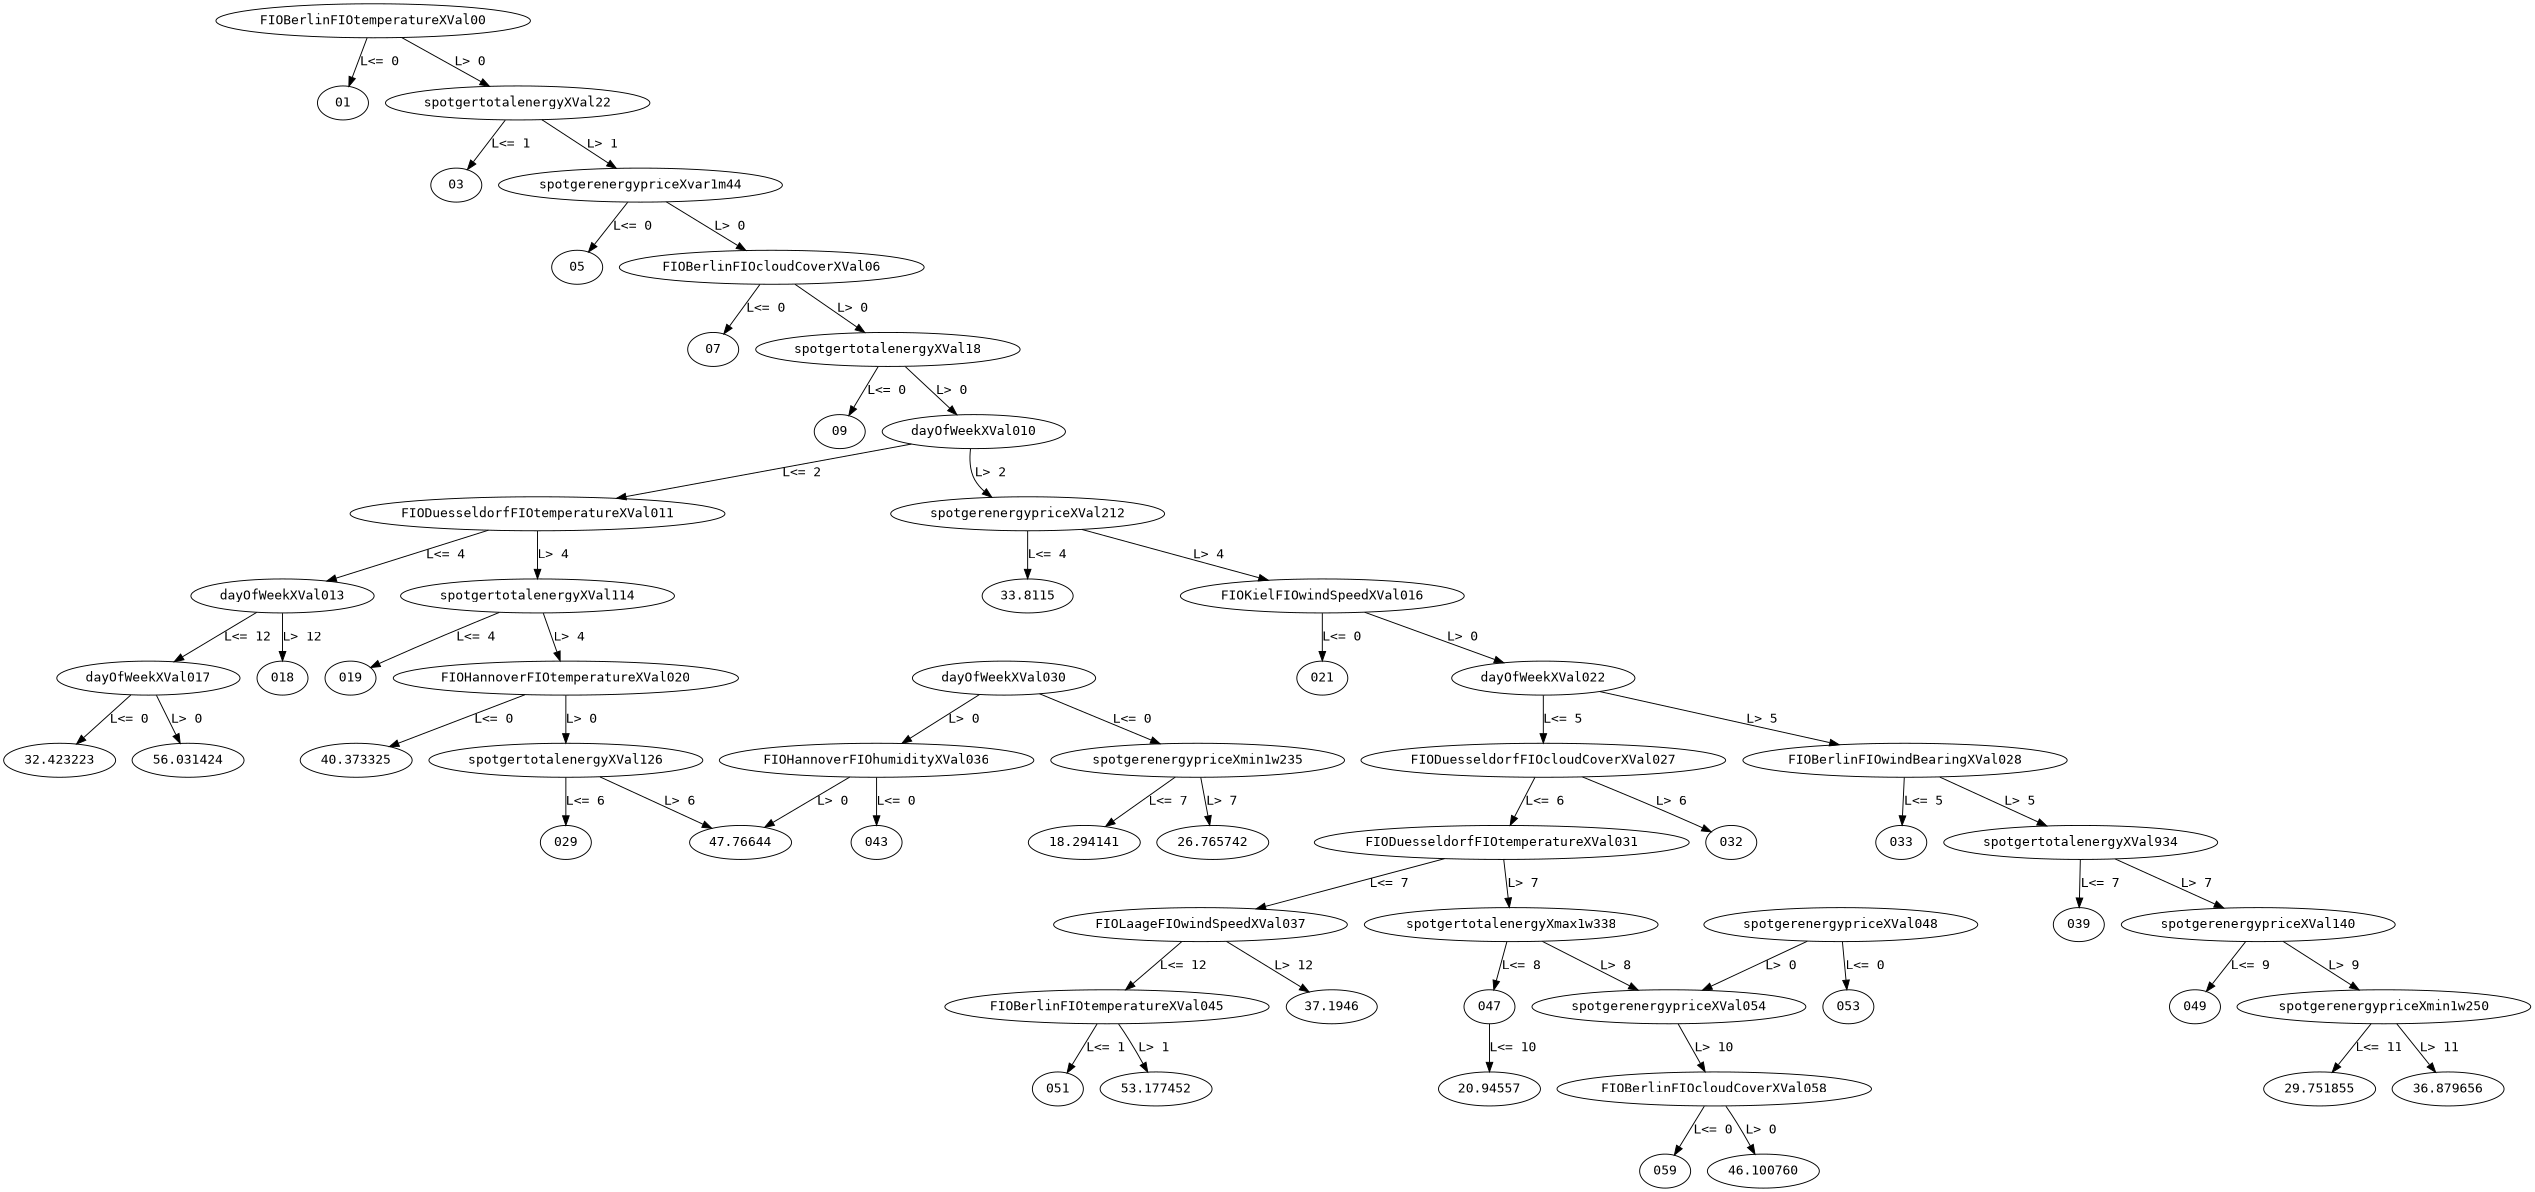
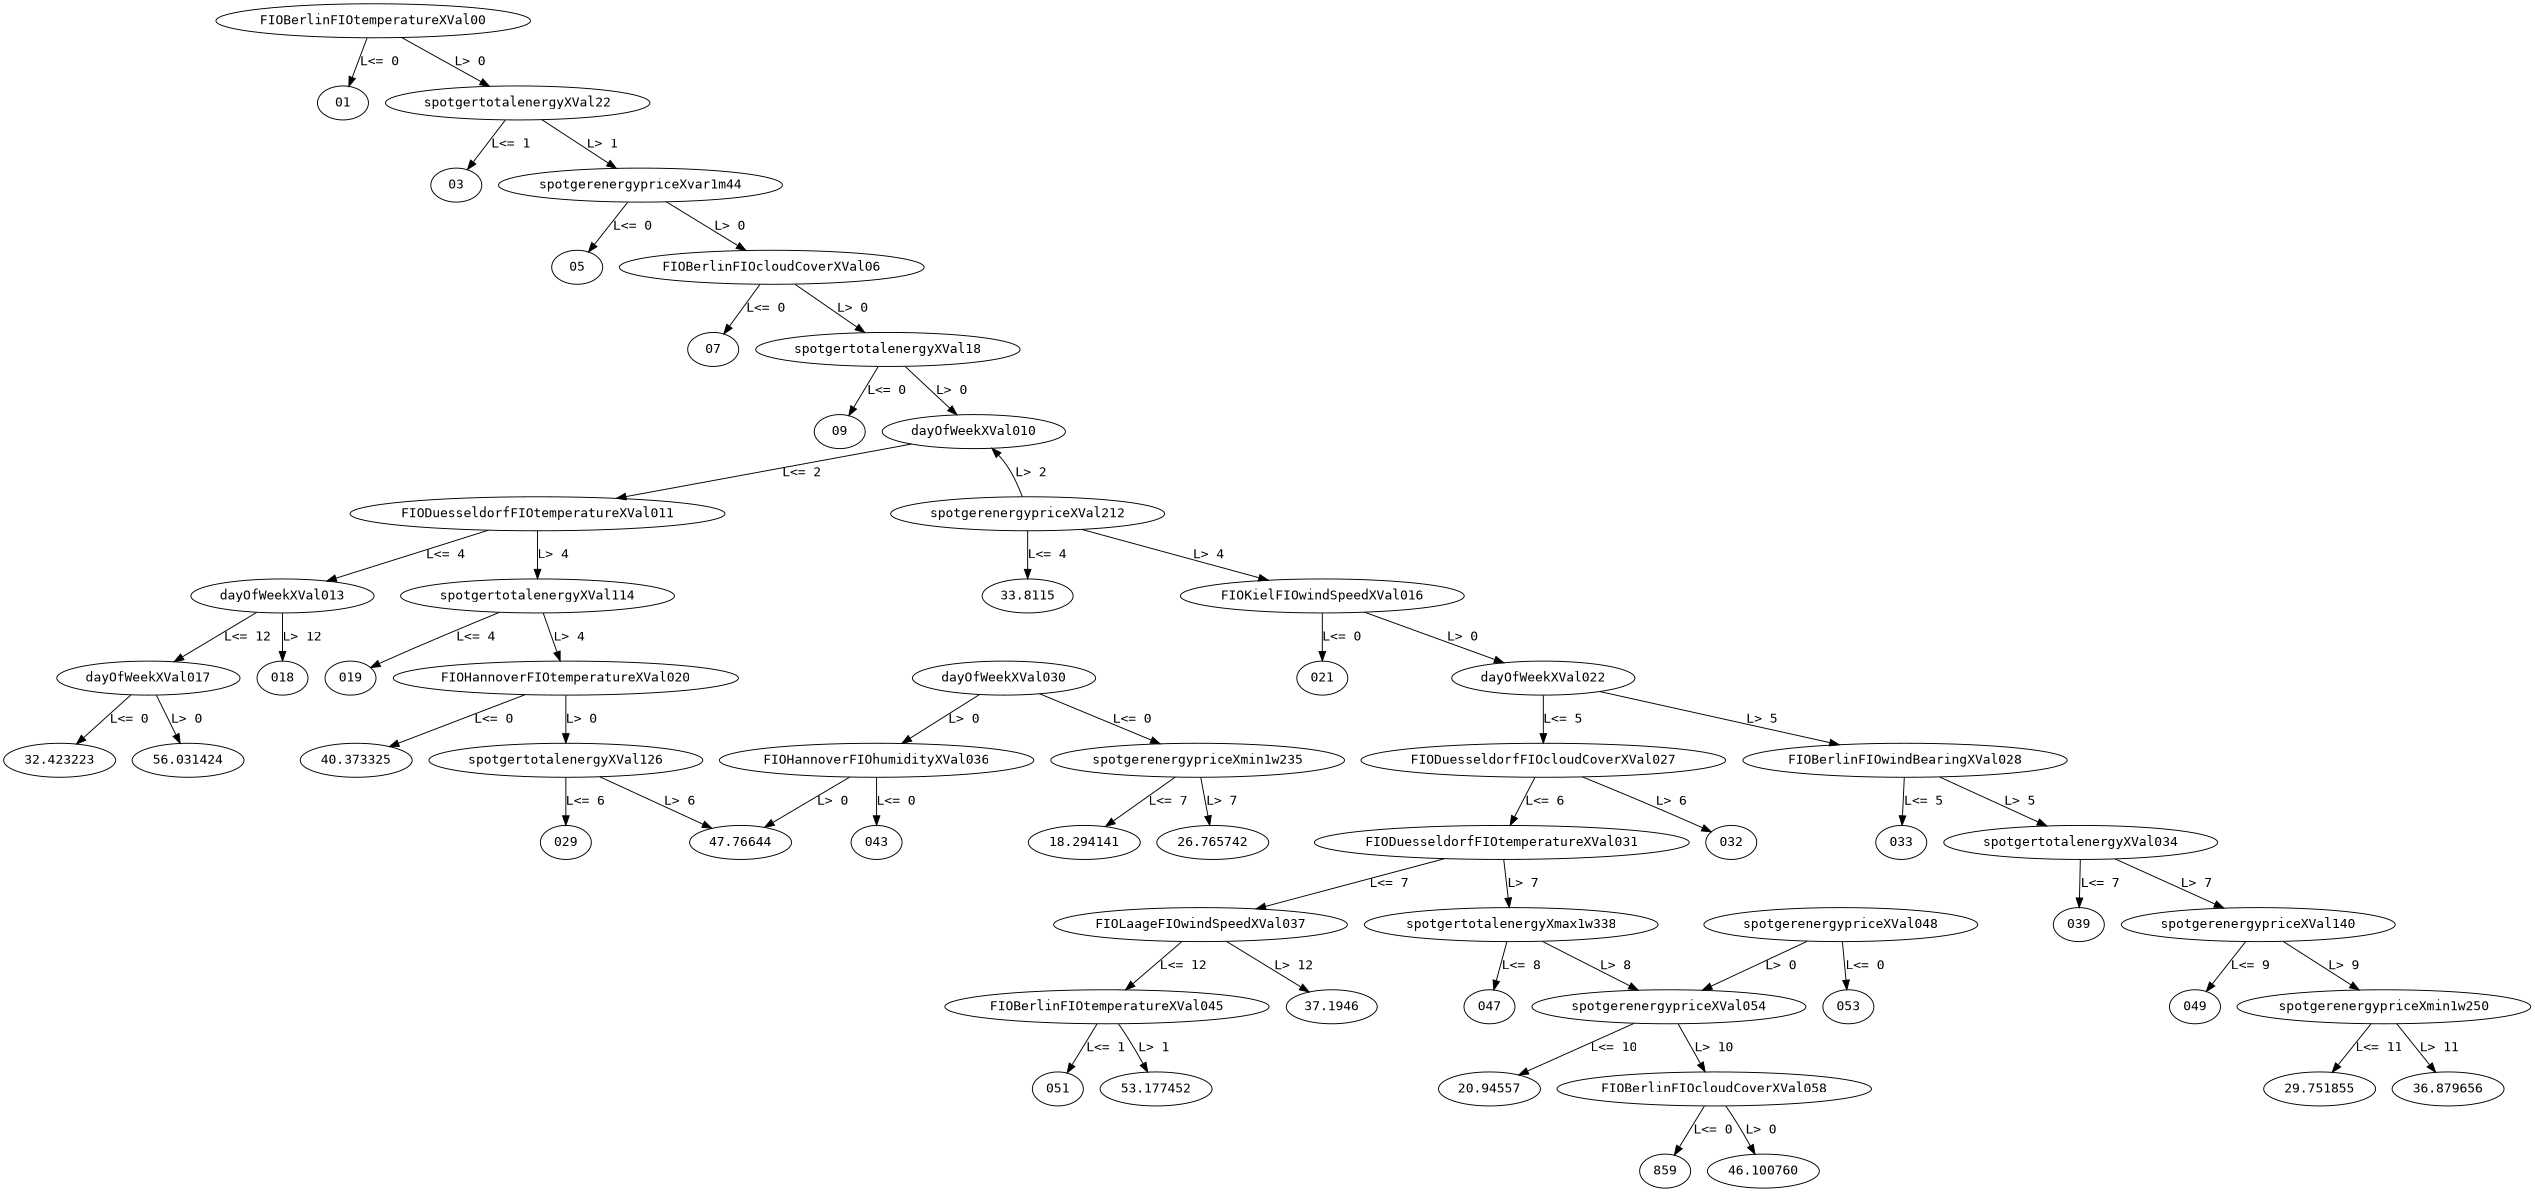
edge "dayOfWeekXVal010" -> "spotgerenergypriceXVal212": reversed
node "spotgertotalenergyXVal934": label "spotgertotalenergyXVal934" -> "spotgertotalenergyXVal034"
edge "047" -> "20.94557": now "spotgerenergypriceXVal054" -> "20.94557"
node "059": label "059" -> "859"
